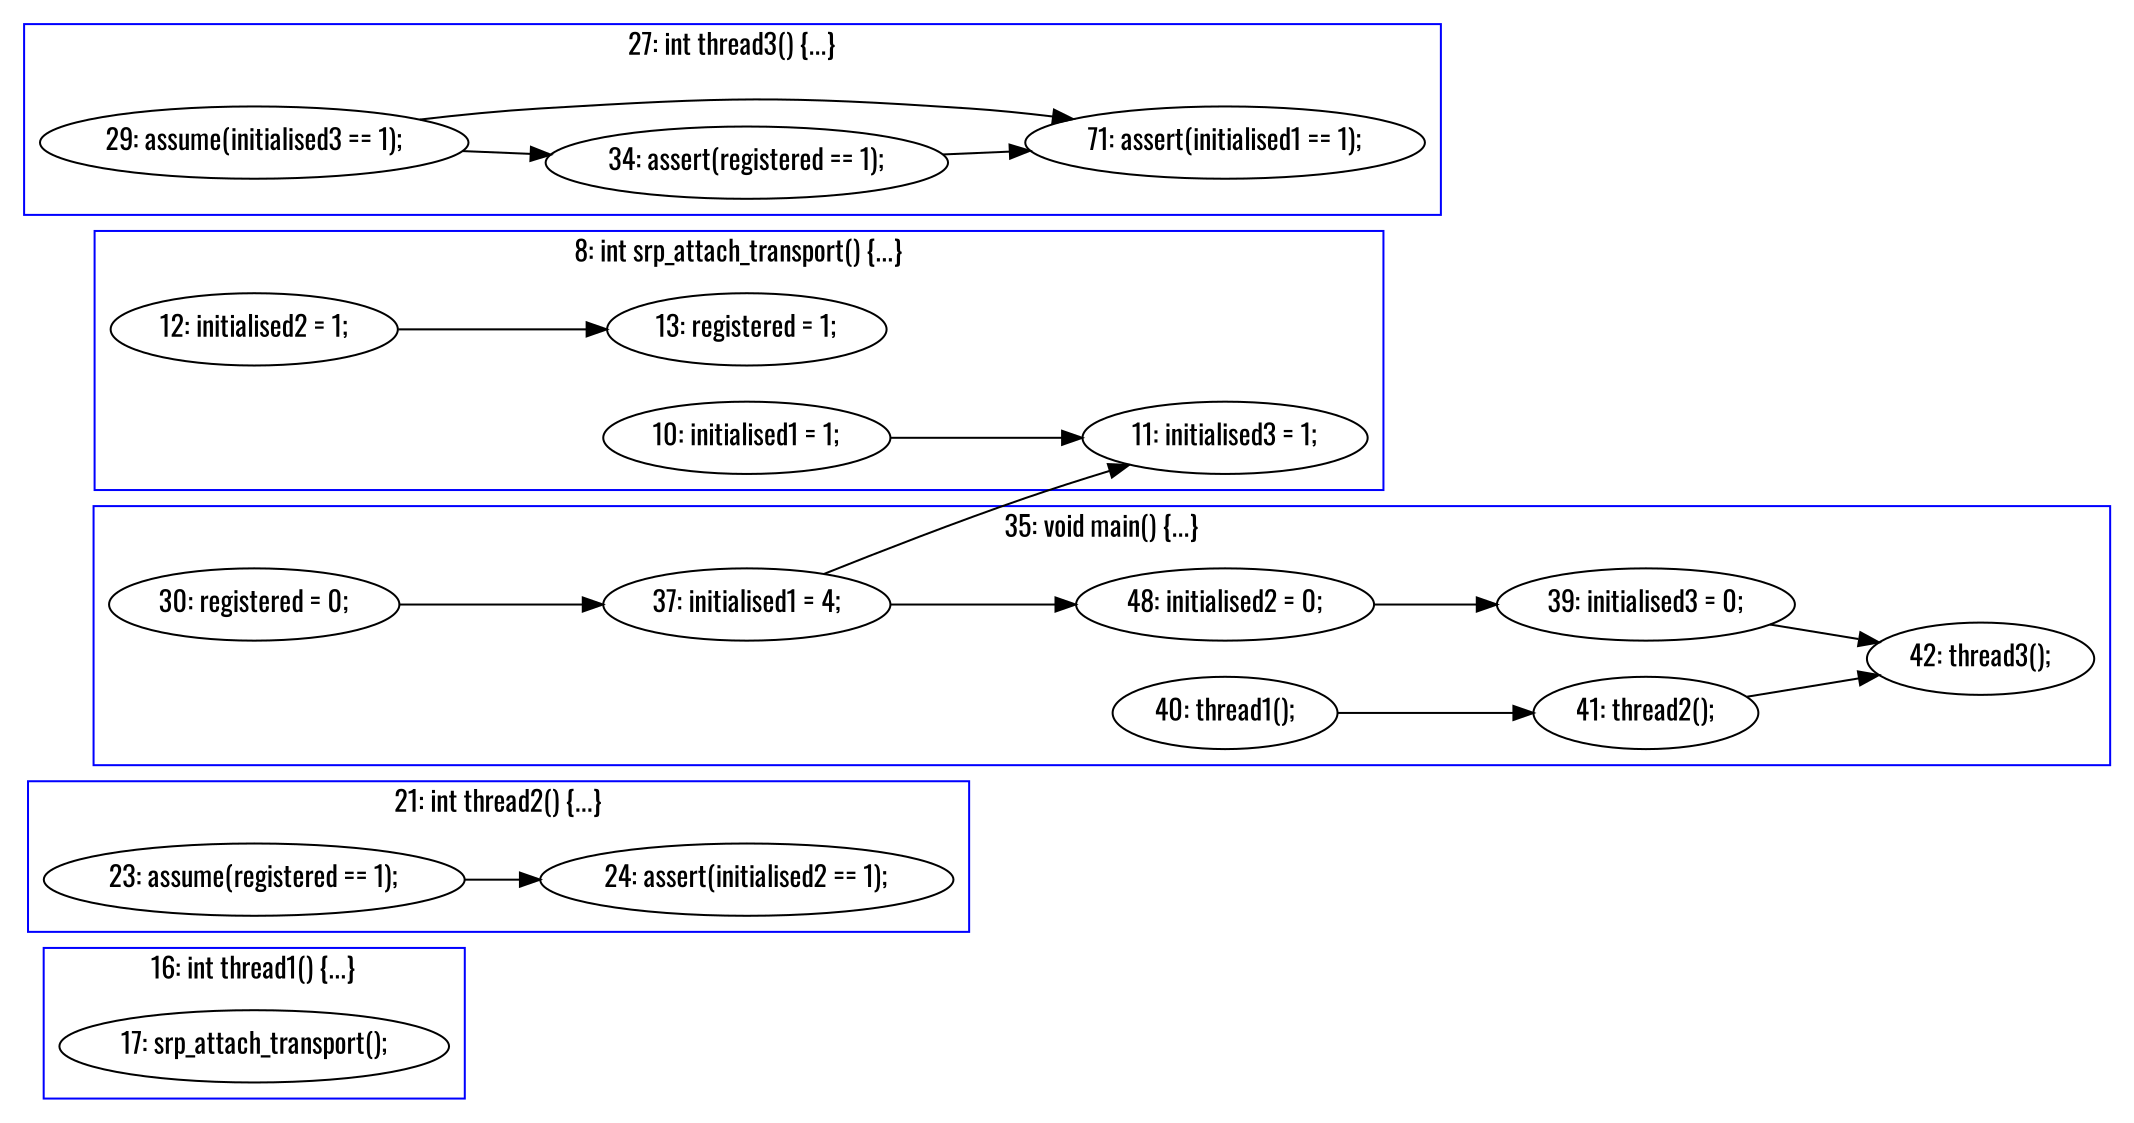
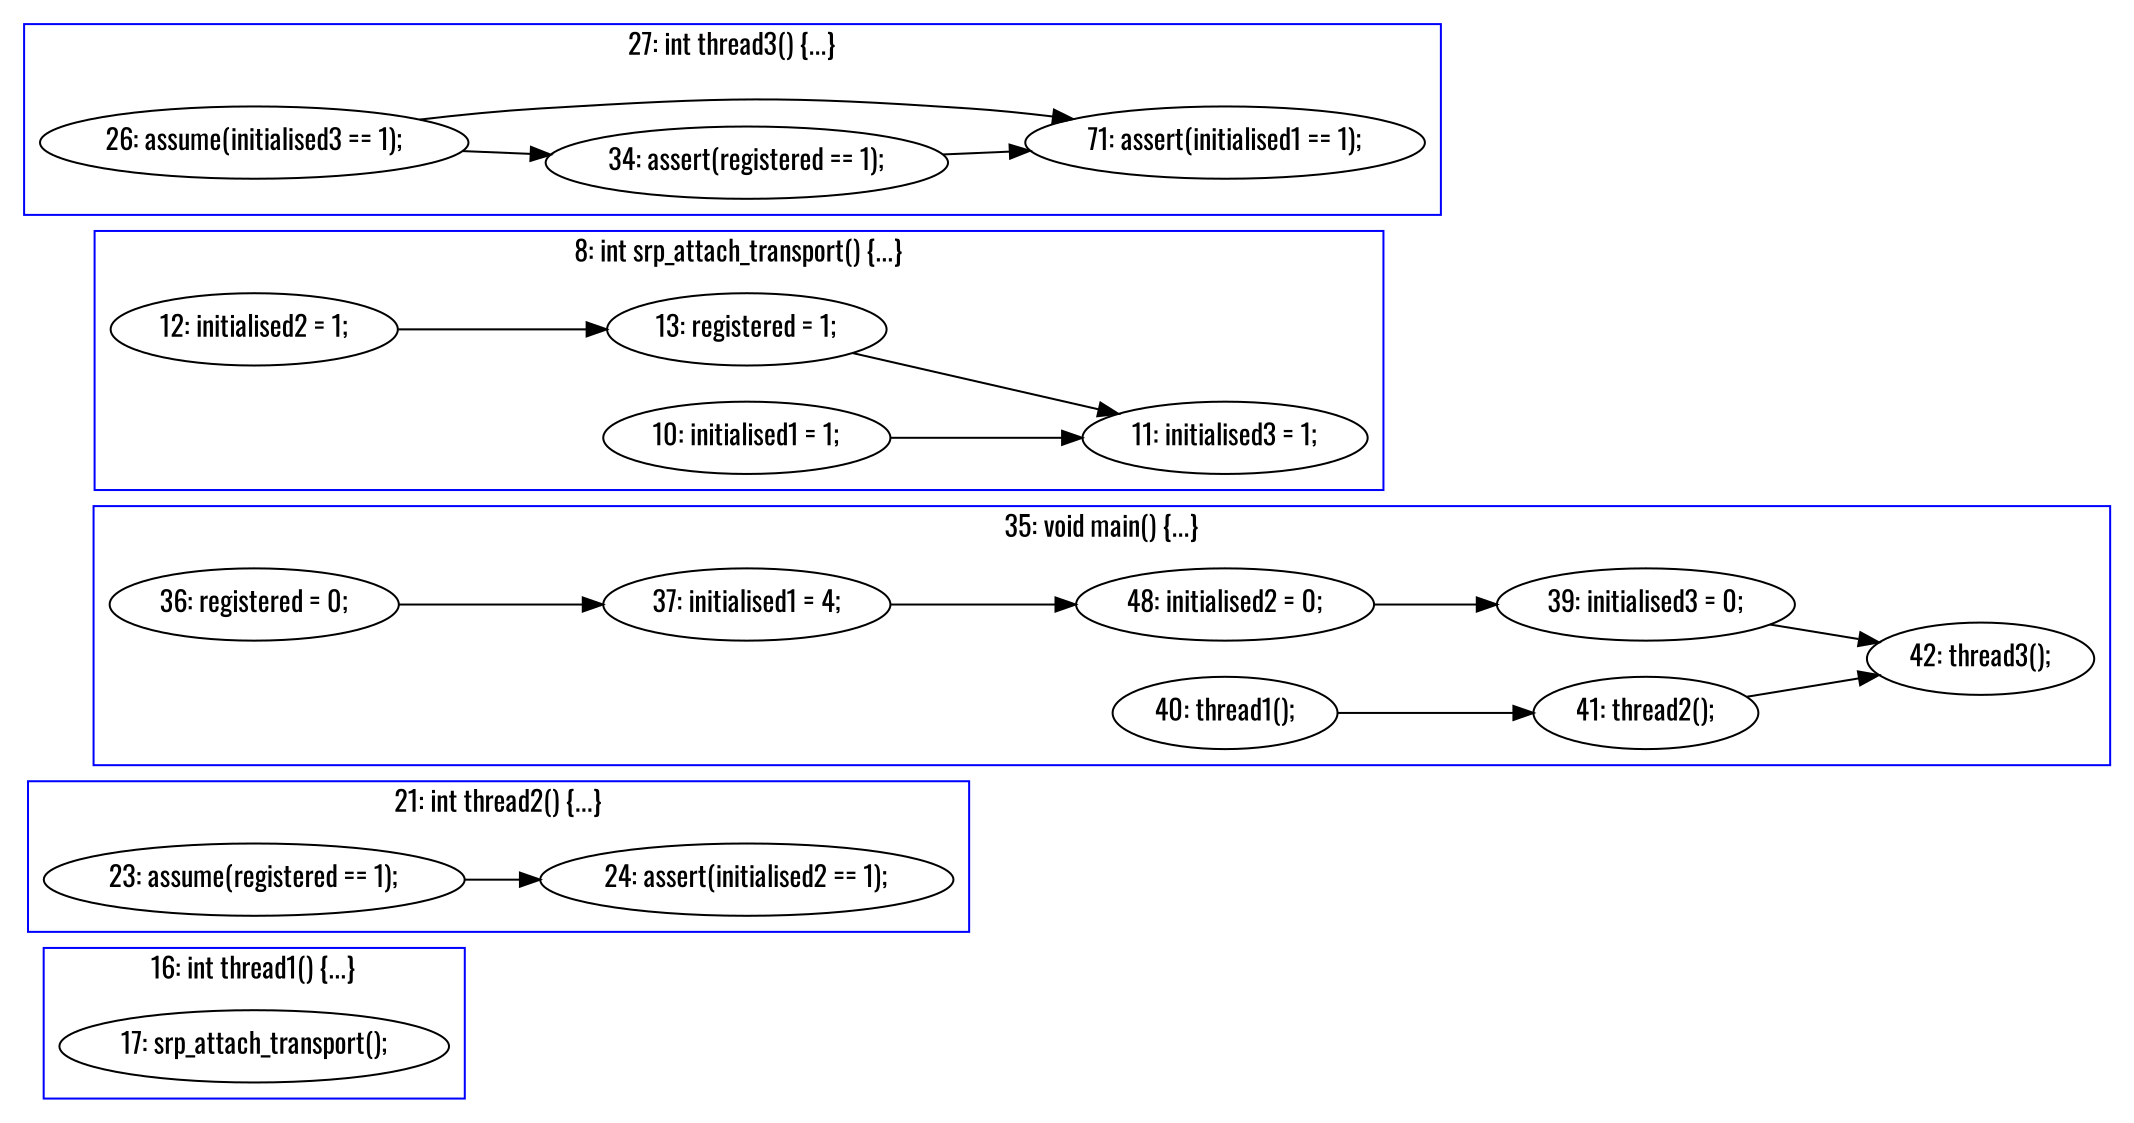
node "29: assume(initialised3 == 1);": label "29: assume(initialised3 == 1);" -> "26: assume(initialised3 == 1);"
edge "37: initialised1 = 4;" -> "11: initialised3 = 1;": now "13: registered = 1;" -> "11: initialised3 = 1;"
node "30: registered = 0;": label "30: registered = 0;" -> "36: registered = 0;"
